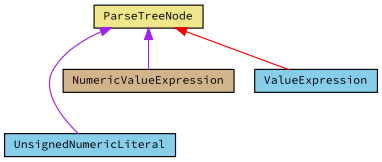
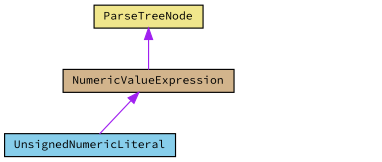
edge "UnsignedNumericLiteral" -> "ParseTreeNode": now "UnsignedNumericLiteral" -> "NumericValueExpression"
node "ValueExpression": removed
